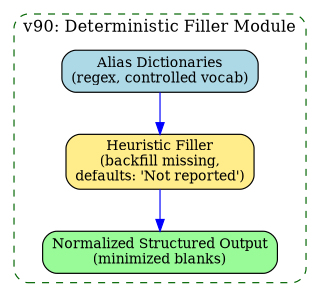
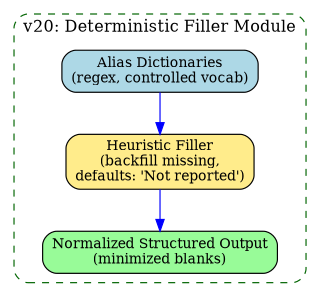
cluster "v90: Deterministic Filler Module": label "v90: Deterministic Filler Module" -> "v20: Deterministic Filler Module"
